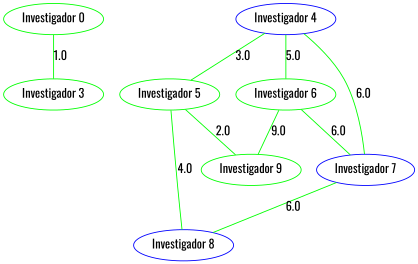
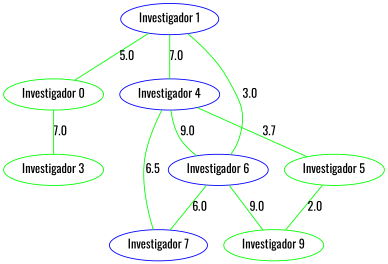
node "Investigador 1": added
edge "Investigador 0" -- "Investigador 3": label "1.0" -> "7.0"
edge "Investigador 4" -- "Investigador 5": label "3.0" -> "3.7"
edge "Investigador 4" -- "Investigador 6": label "5.0" -> "9.0"
node "Investigador 6": color green -> blue
edge "Investigador 4" -- "Investigador 7": label "6.0" -> "6.5"
node "Investigador 8": removed
